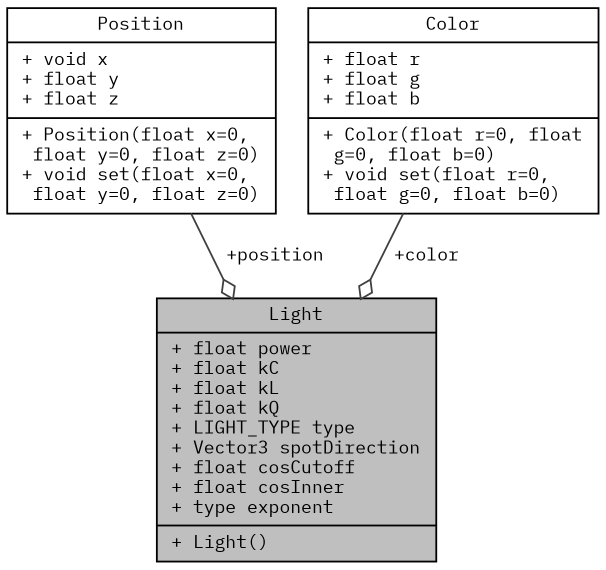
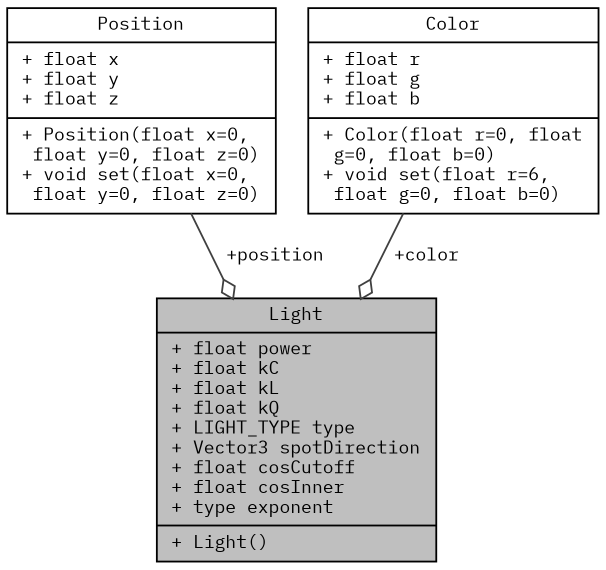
node "Position": text "+ void x" -> "+ float x"
node "Color": text "+ void set(float r=0," -> "+ void set(float r=6,"
